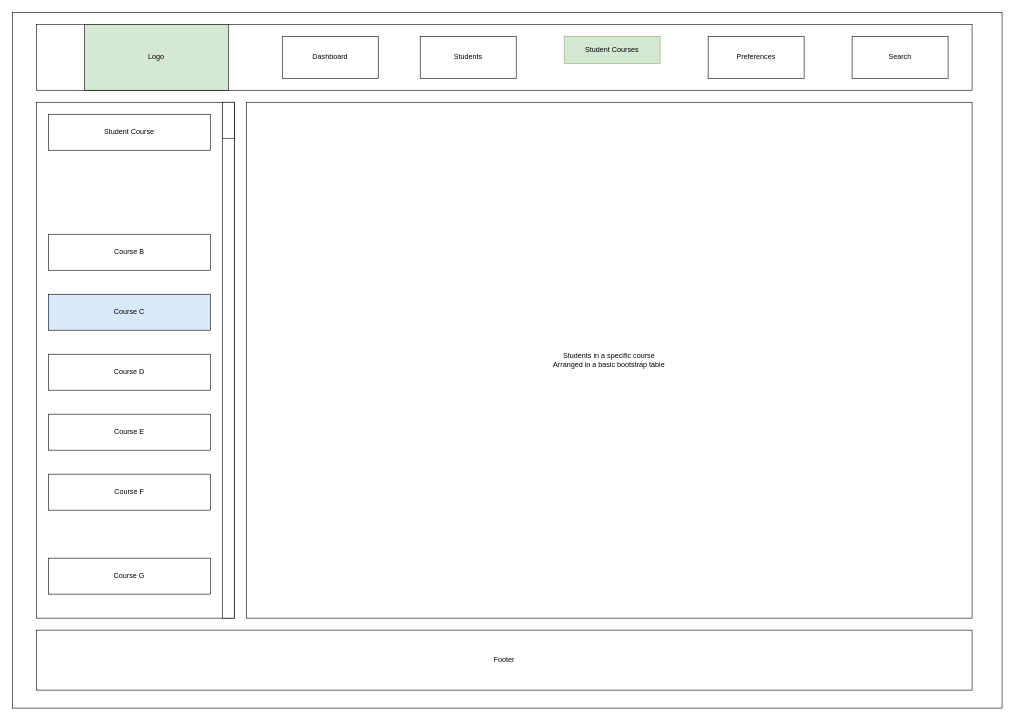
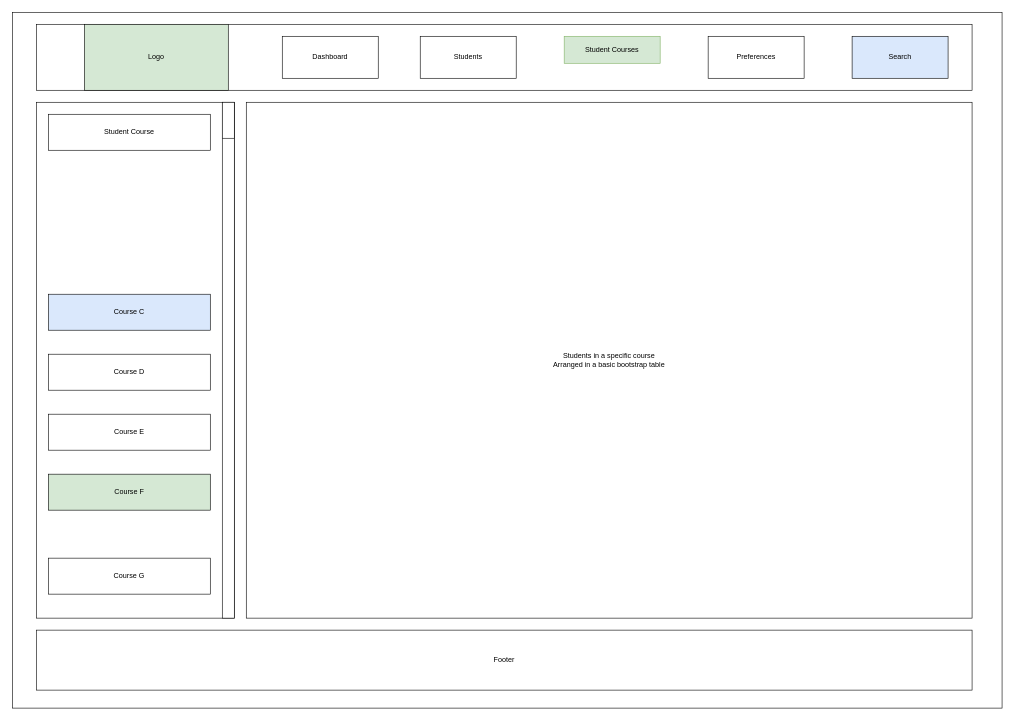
node "Search": fillcolor #ffffff -> #dae8fc
node "Course B": removed
node "Course F": fillcolor #ffffff -> #d5e8d4
